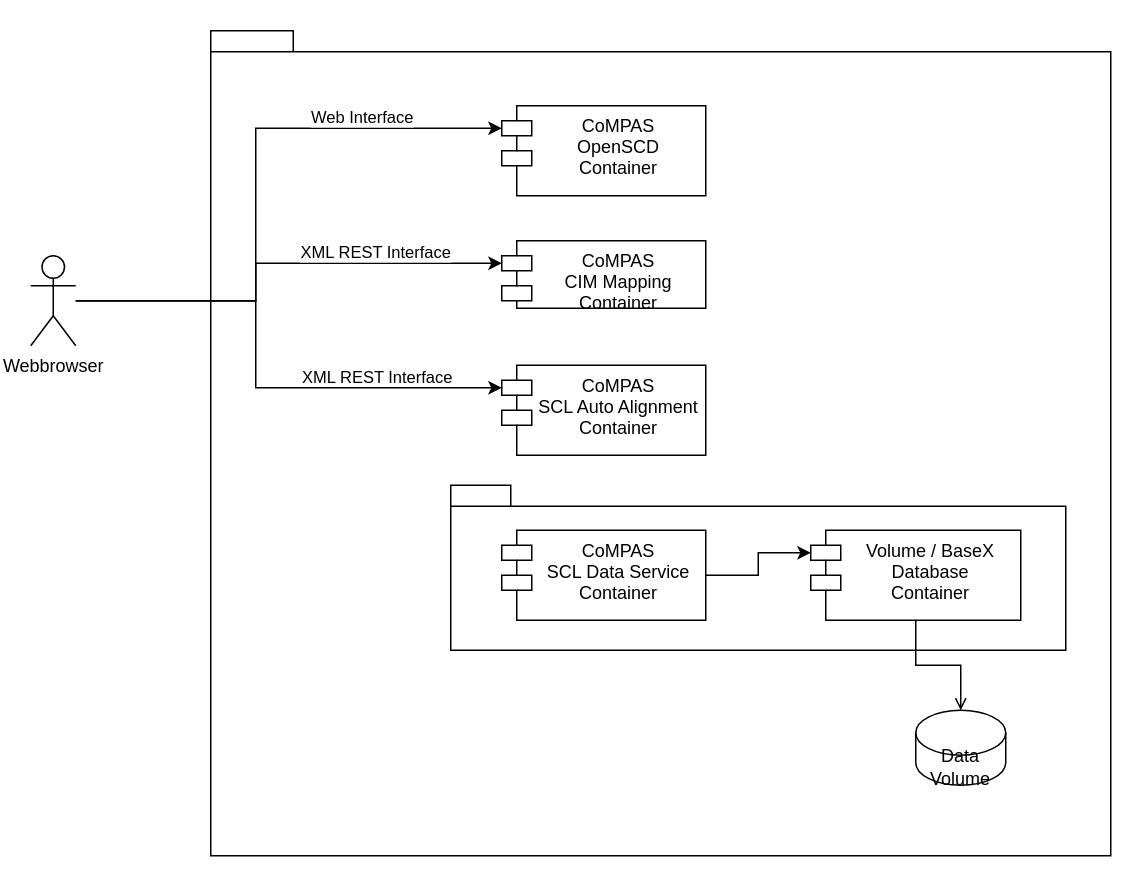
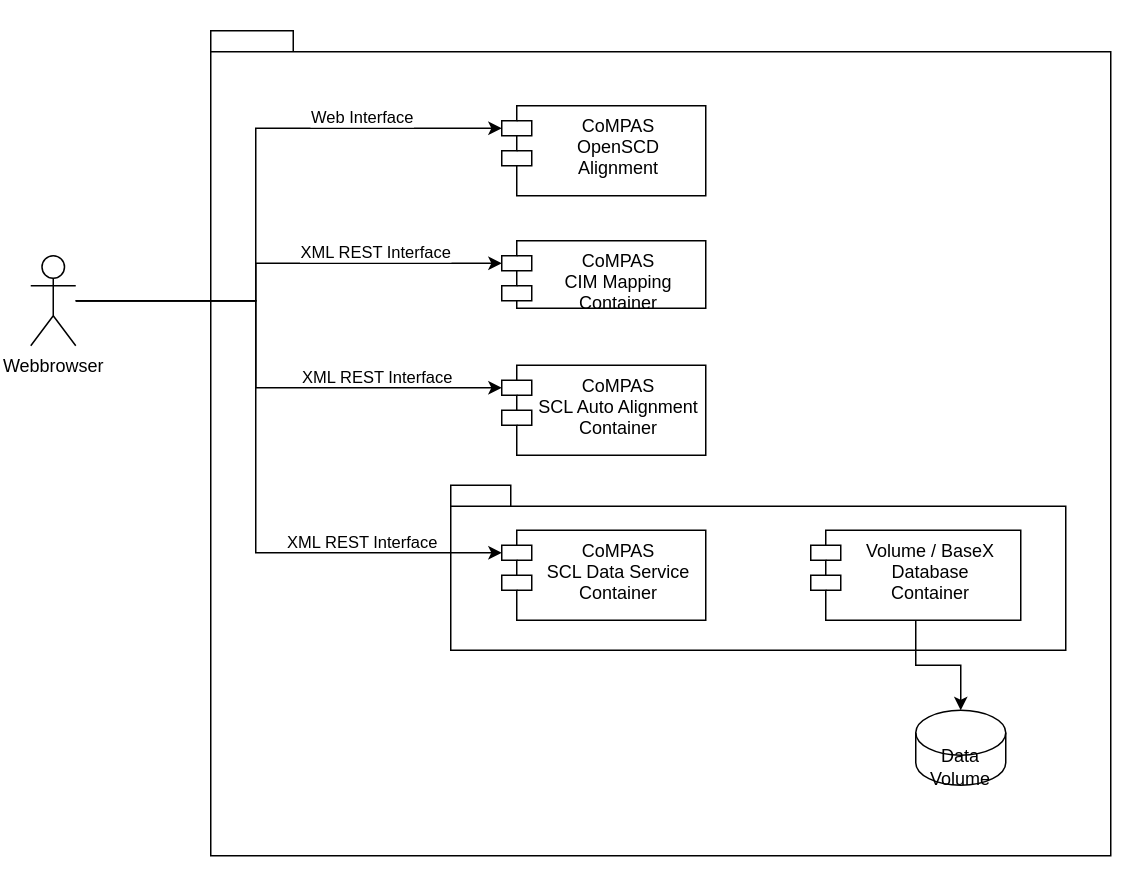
node "CoMPAS OpenSCD Container": label "CoMPAS OpenSCD Container" -> "CoMPAS OpenSCD Alignment"
edge "Webbrowser" -> "CoMPAS SCL Data Service Container": added, label "XML REST Interface"
edge "CoMPAS SCL Data Service Container" -> "Volume / BaseX Database Container": removed
edge "Volume / BaseX Database Container" -> "Data Volume": arrowhead open -> classic
